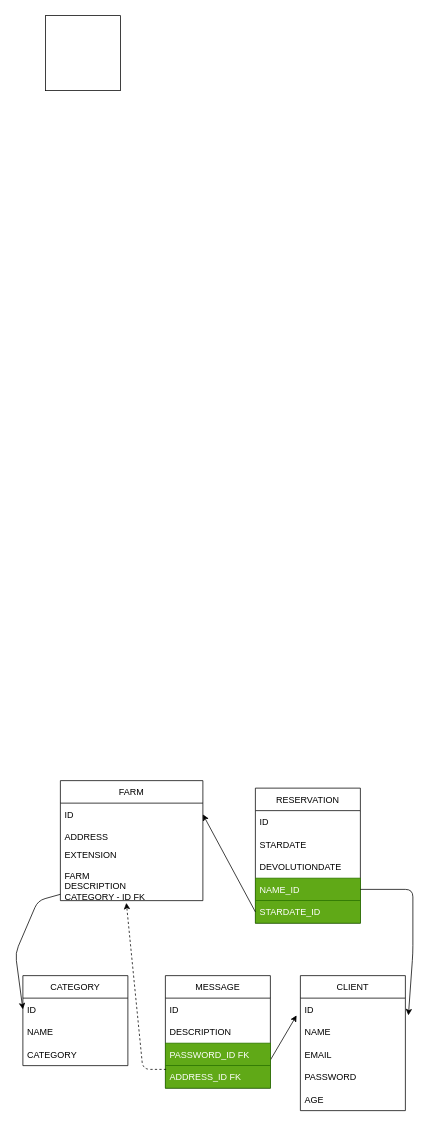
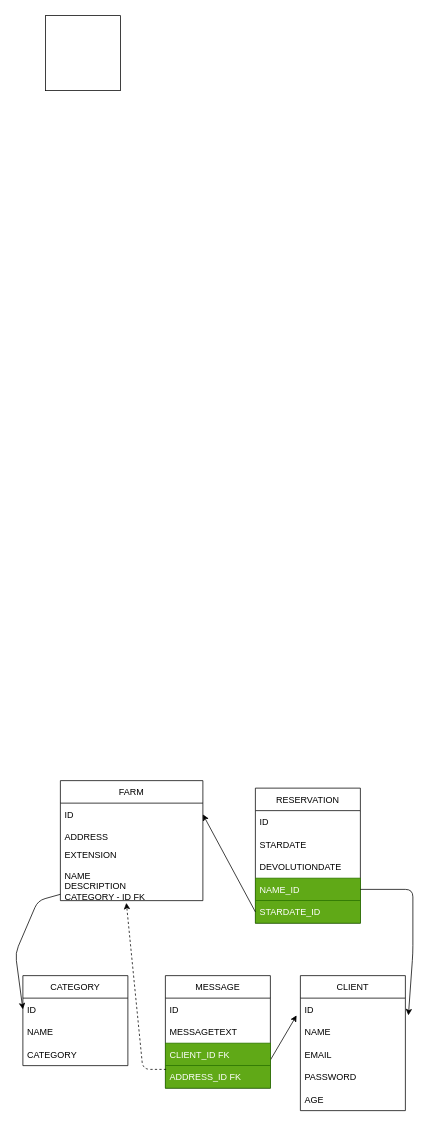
node "EXTENSION FARM DESCRIPTION CATEGORY - ID FK": label "EXTENSION FARM DESCRIPTION CATEGORY - ID FK" -> "EXTENSION NAME DESCRIPTION CATEGORY - ID FK"
node "DESCRIPTION": label "DESCRIPTION" -> "MESSAGETEXT"
node "PASSWORD_ID FK": label "PASSWORD_ID FK" -> "CLIENT_ID FK"
